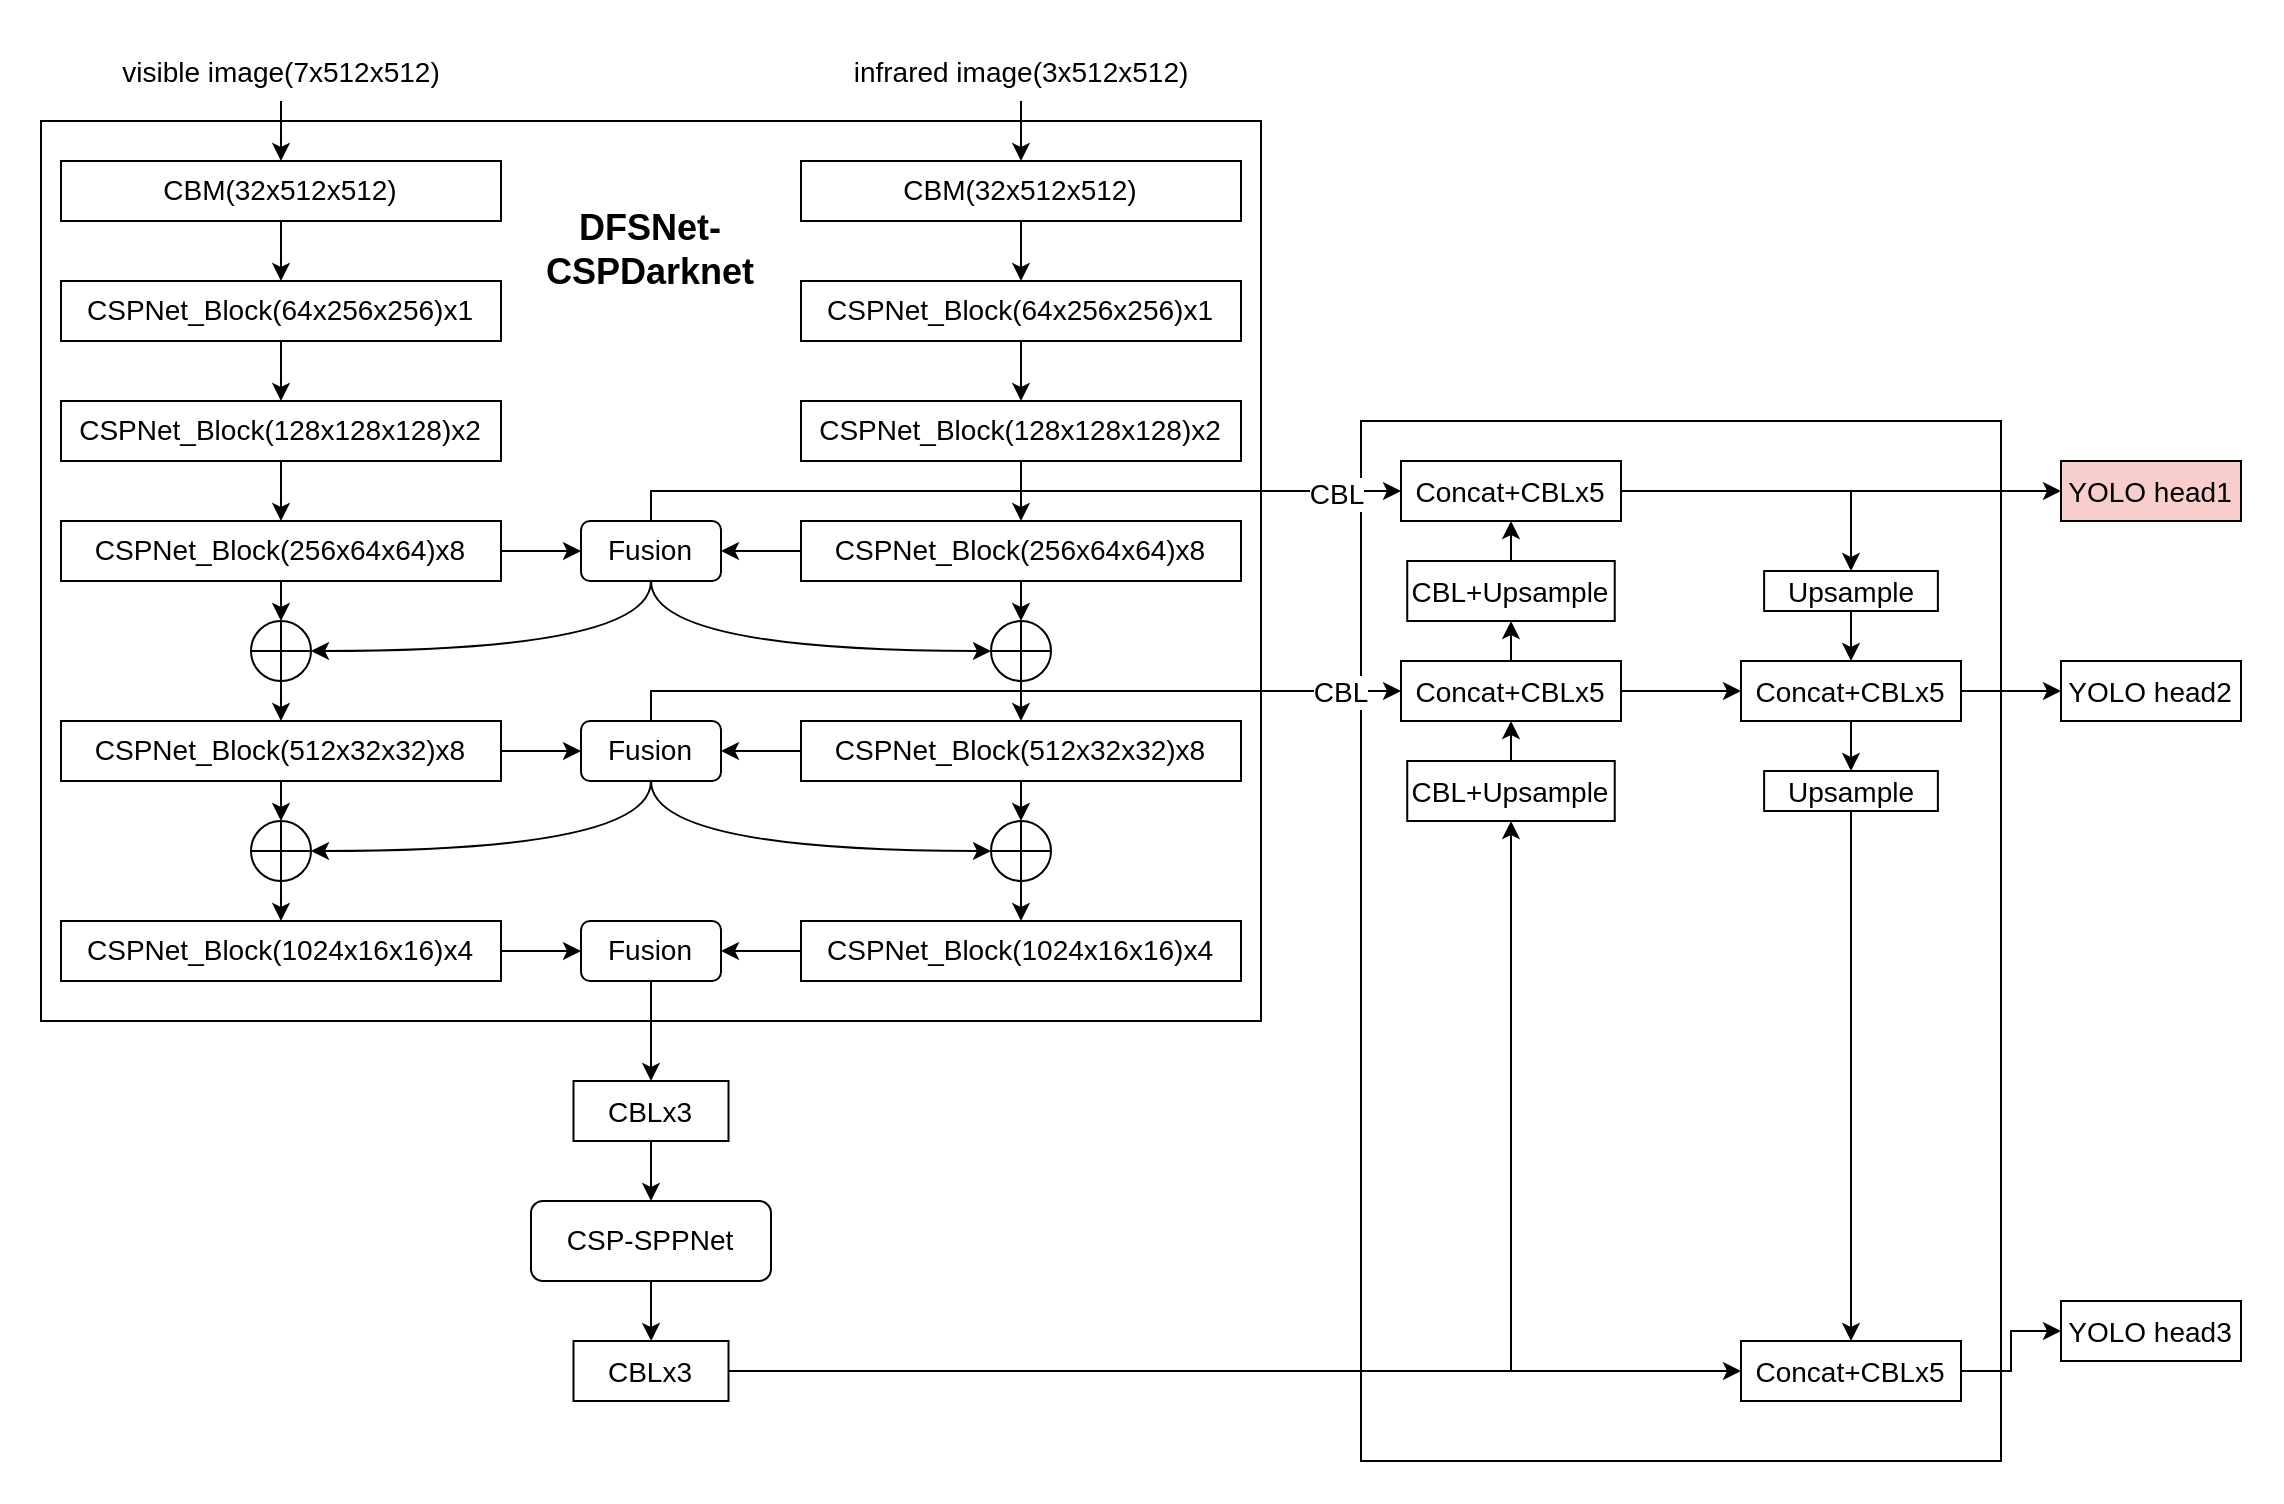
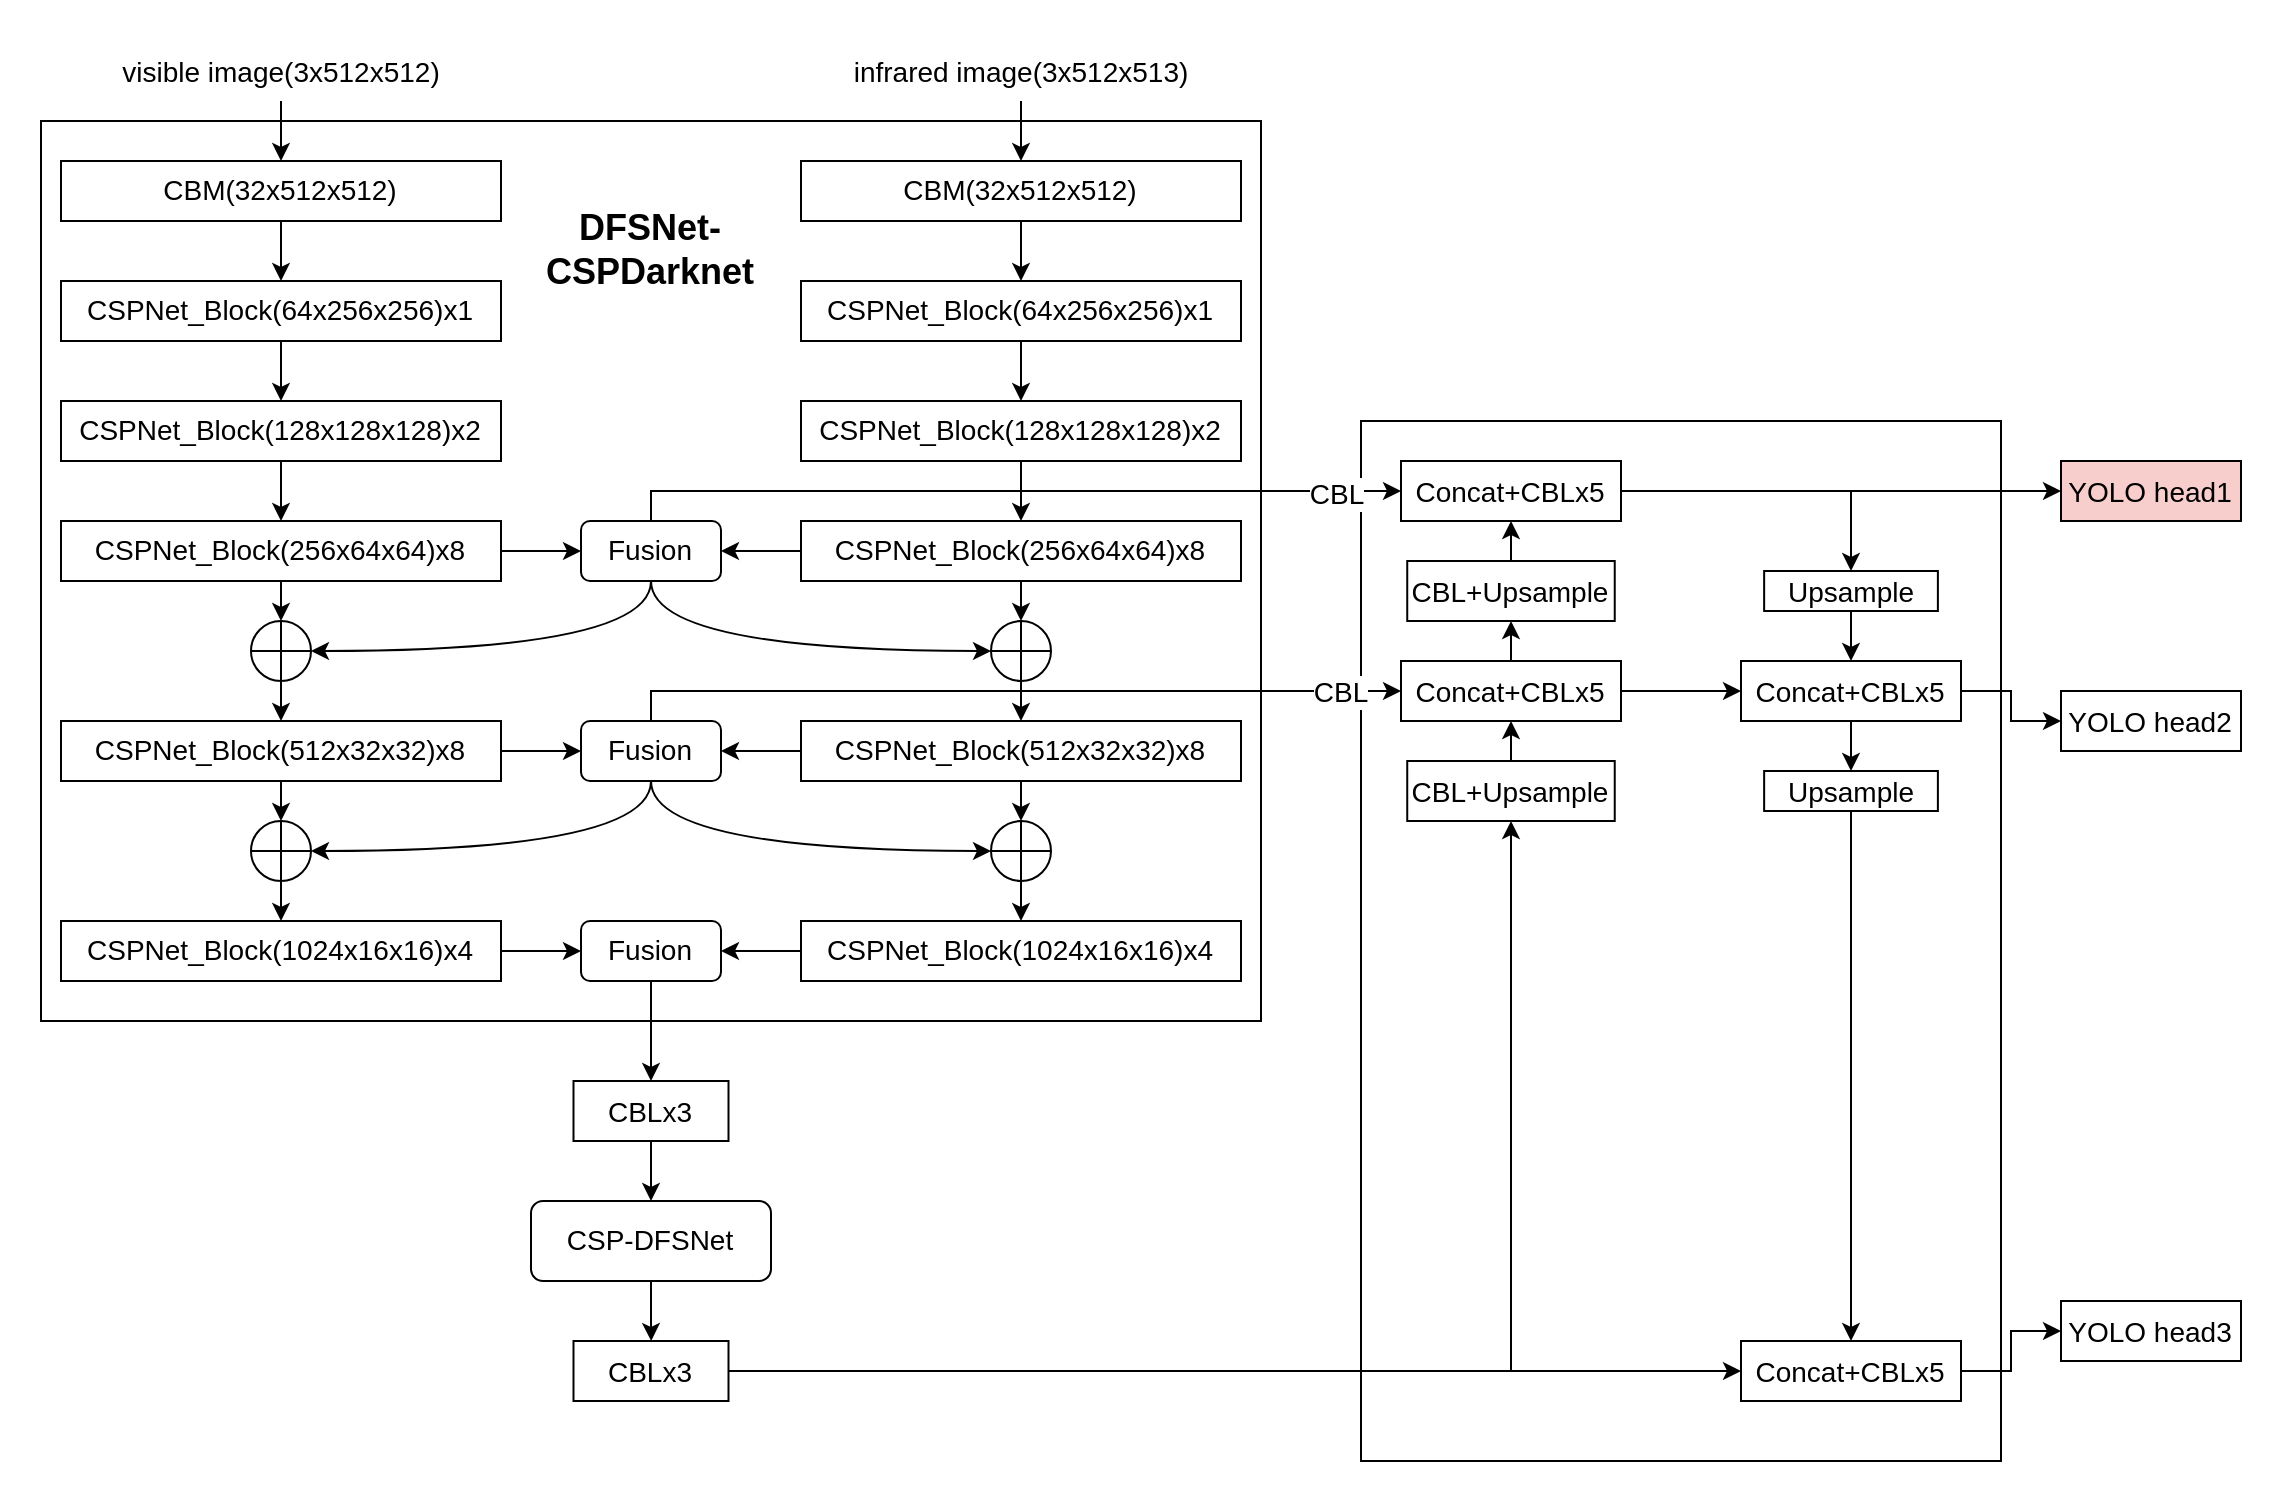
node "visible image(7x512x512)": label "visible image(7x512x512)" -> "visible image(3x512x512)"
node "infrared image(3x512x512)": label "infrared image(3x512x512)" -> "infrared image(3x512x513)"
node "YOLO head2": moved (2151, 691) -> (2151, 721)
node "CSP-SPPNet": label "CSP-SPPNet" -> "CSP-DFSNet"
